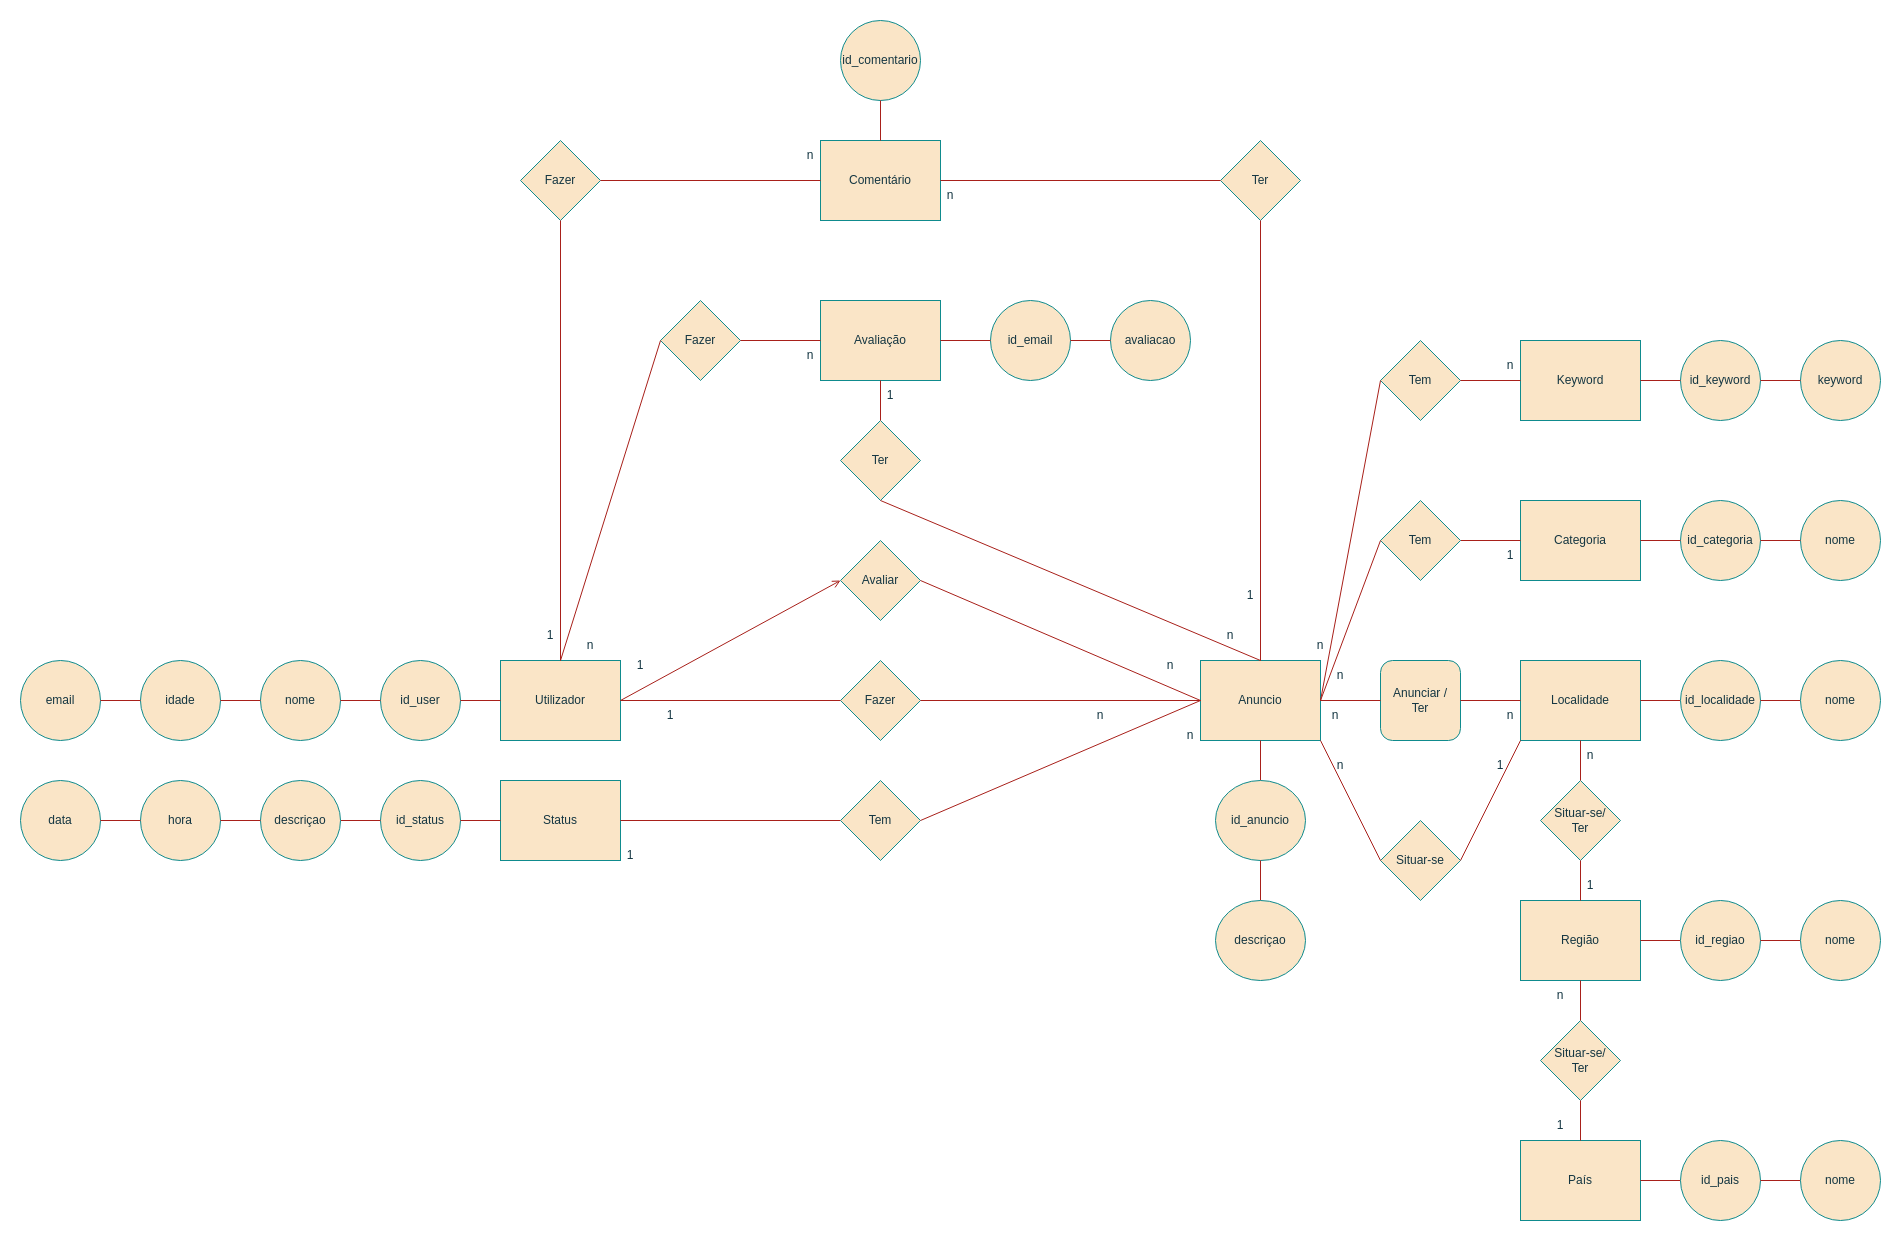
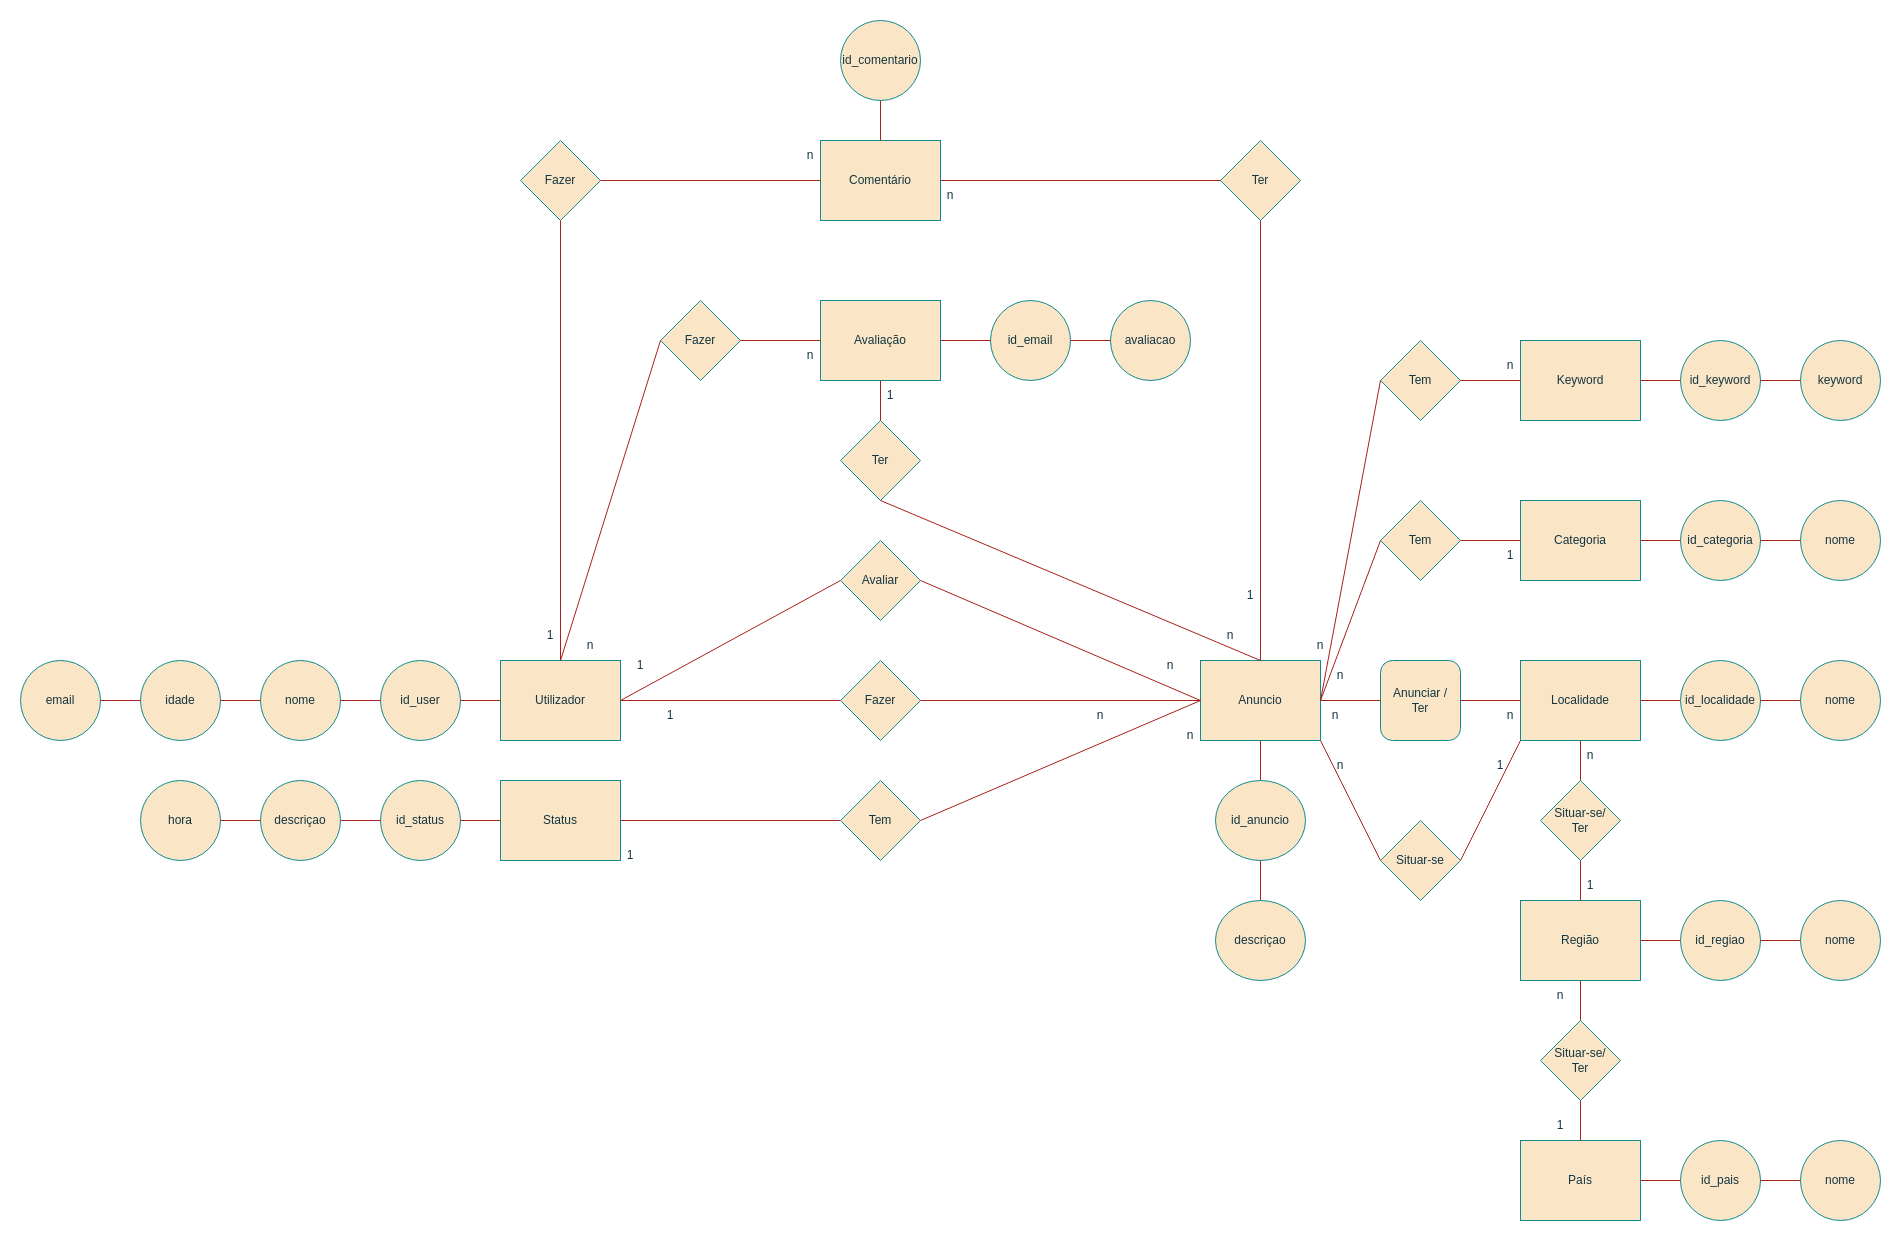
edge "Utilizador" -> "Avaliar": arrowhead open -> none
node "data": removed
edge "data" -- "hora": removed
